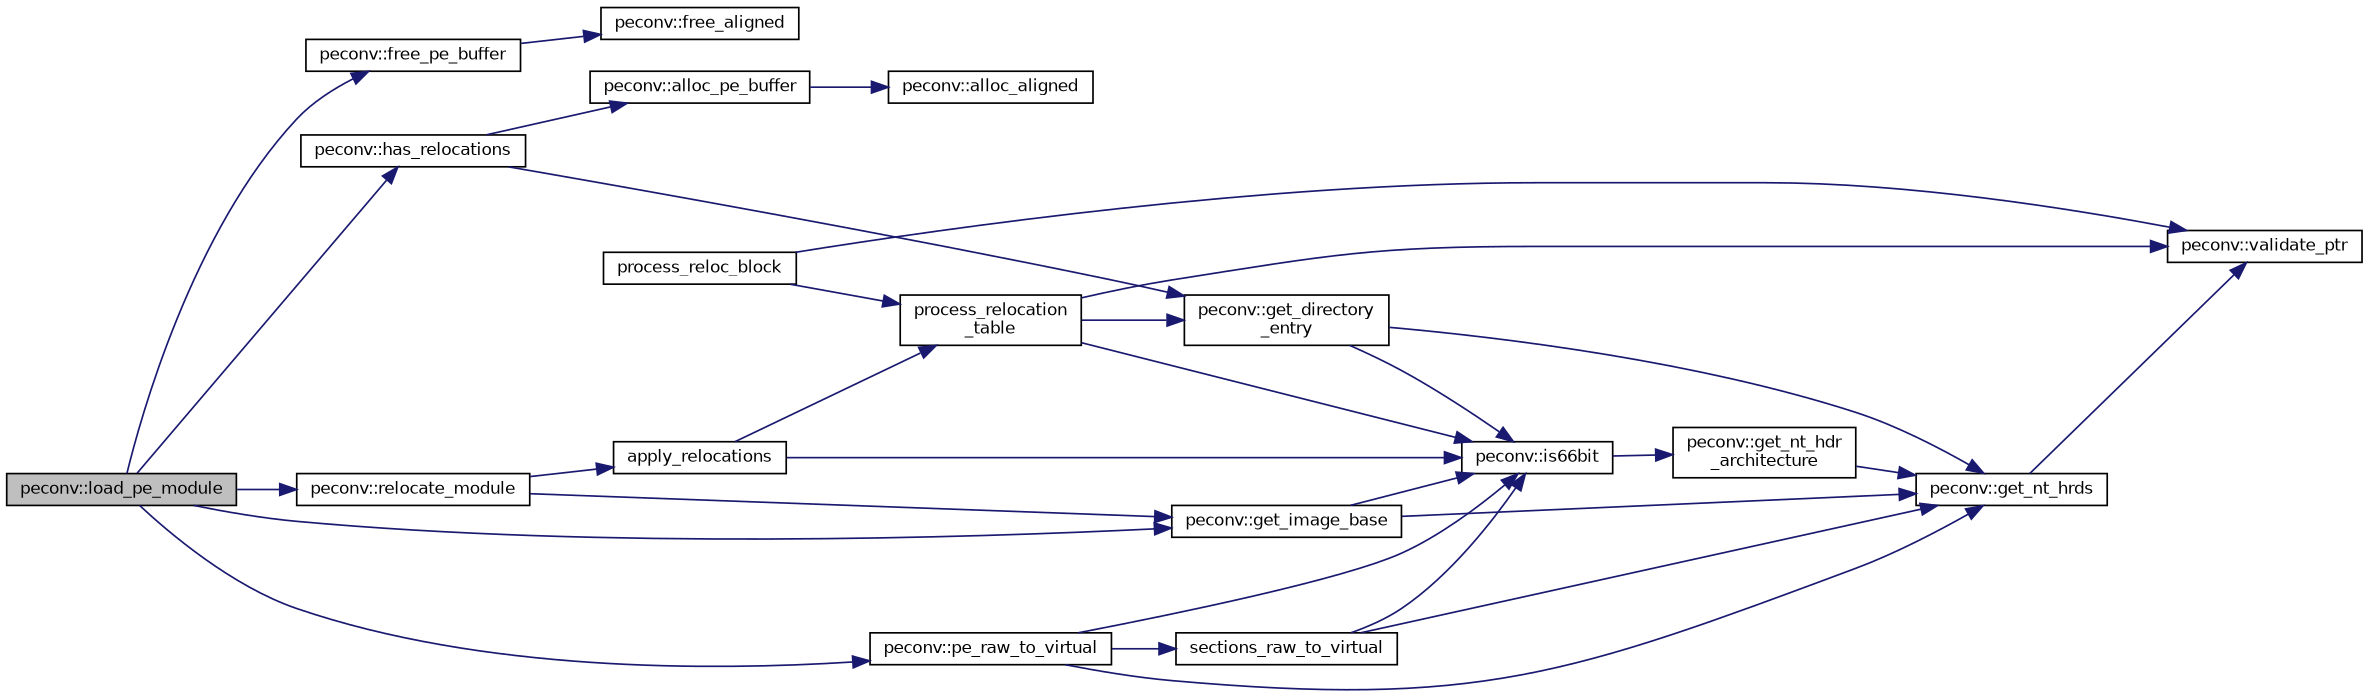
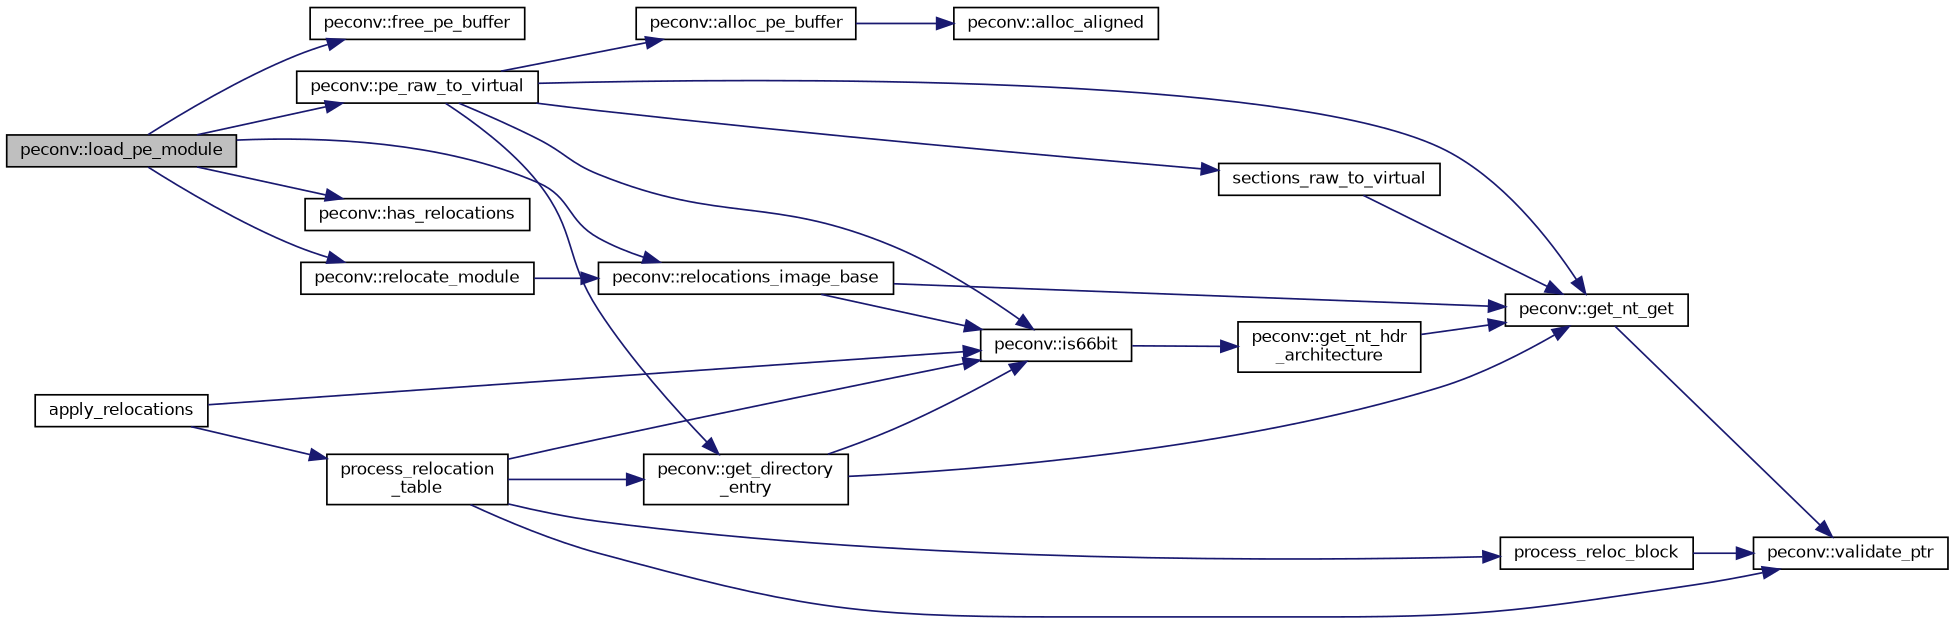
node "peconv::free_aligned": removed
edge "peconv::has_relocations" -> "peconv::alloc_pe_buffer": now "peconv::pe_raw_to_virtual" -> "peconv::alloc_pe_buffer"
edge "peconv::has_relocations" -> "peconv::get_directory _entry": now "peconv::pe_raw_to_virtual" -> "peconv::get_directory _entry"
edge "process_reloc_block" -> "process_relocation _table": reversed
edge "peconv::relocate_module" -> "apply_relocations": removed
node "peconv::get_nt_hrds": label "peconv::get_nt_hrds" -> "peconv::get_nt_get"
node "peconv::get_image_base": label "peconv::get_image_base" -> "peconv::relocations_image_base"
edge "sections_raw_to_virtual" -> "peconv::is66bit": removed
